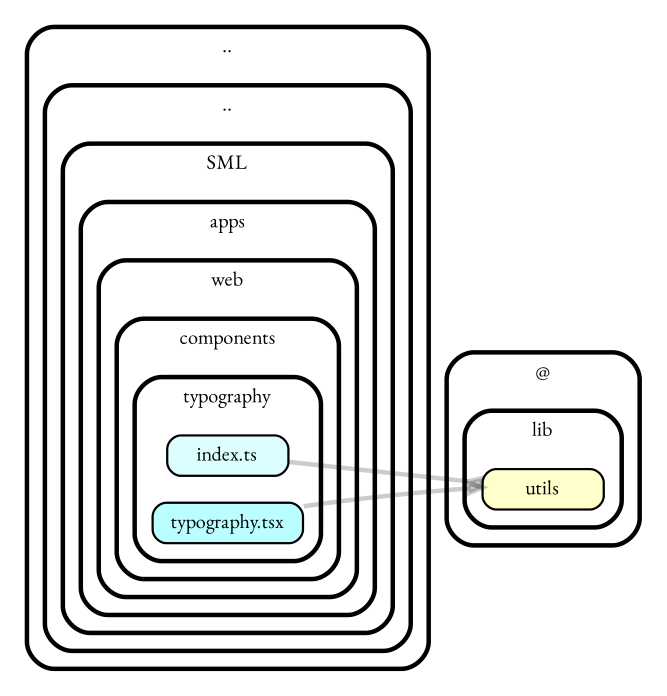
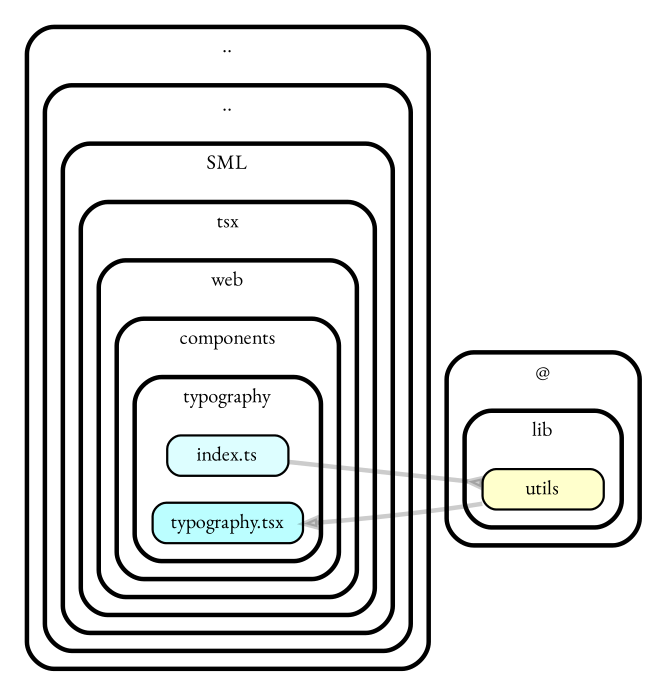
cluster "apps": label "apps" -> "tsx"
edge "typography.tsx" -> "utils": reversed
